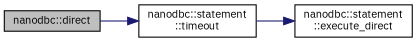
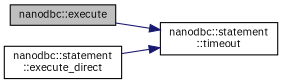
node "nanodbc::direct": label "nanodbc::direct" -> "nanodbc::execute"
edge "nanodbc::statement ::timeout" -> "nanodbc::statement ::execute_direct": reversed
